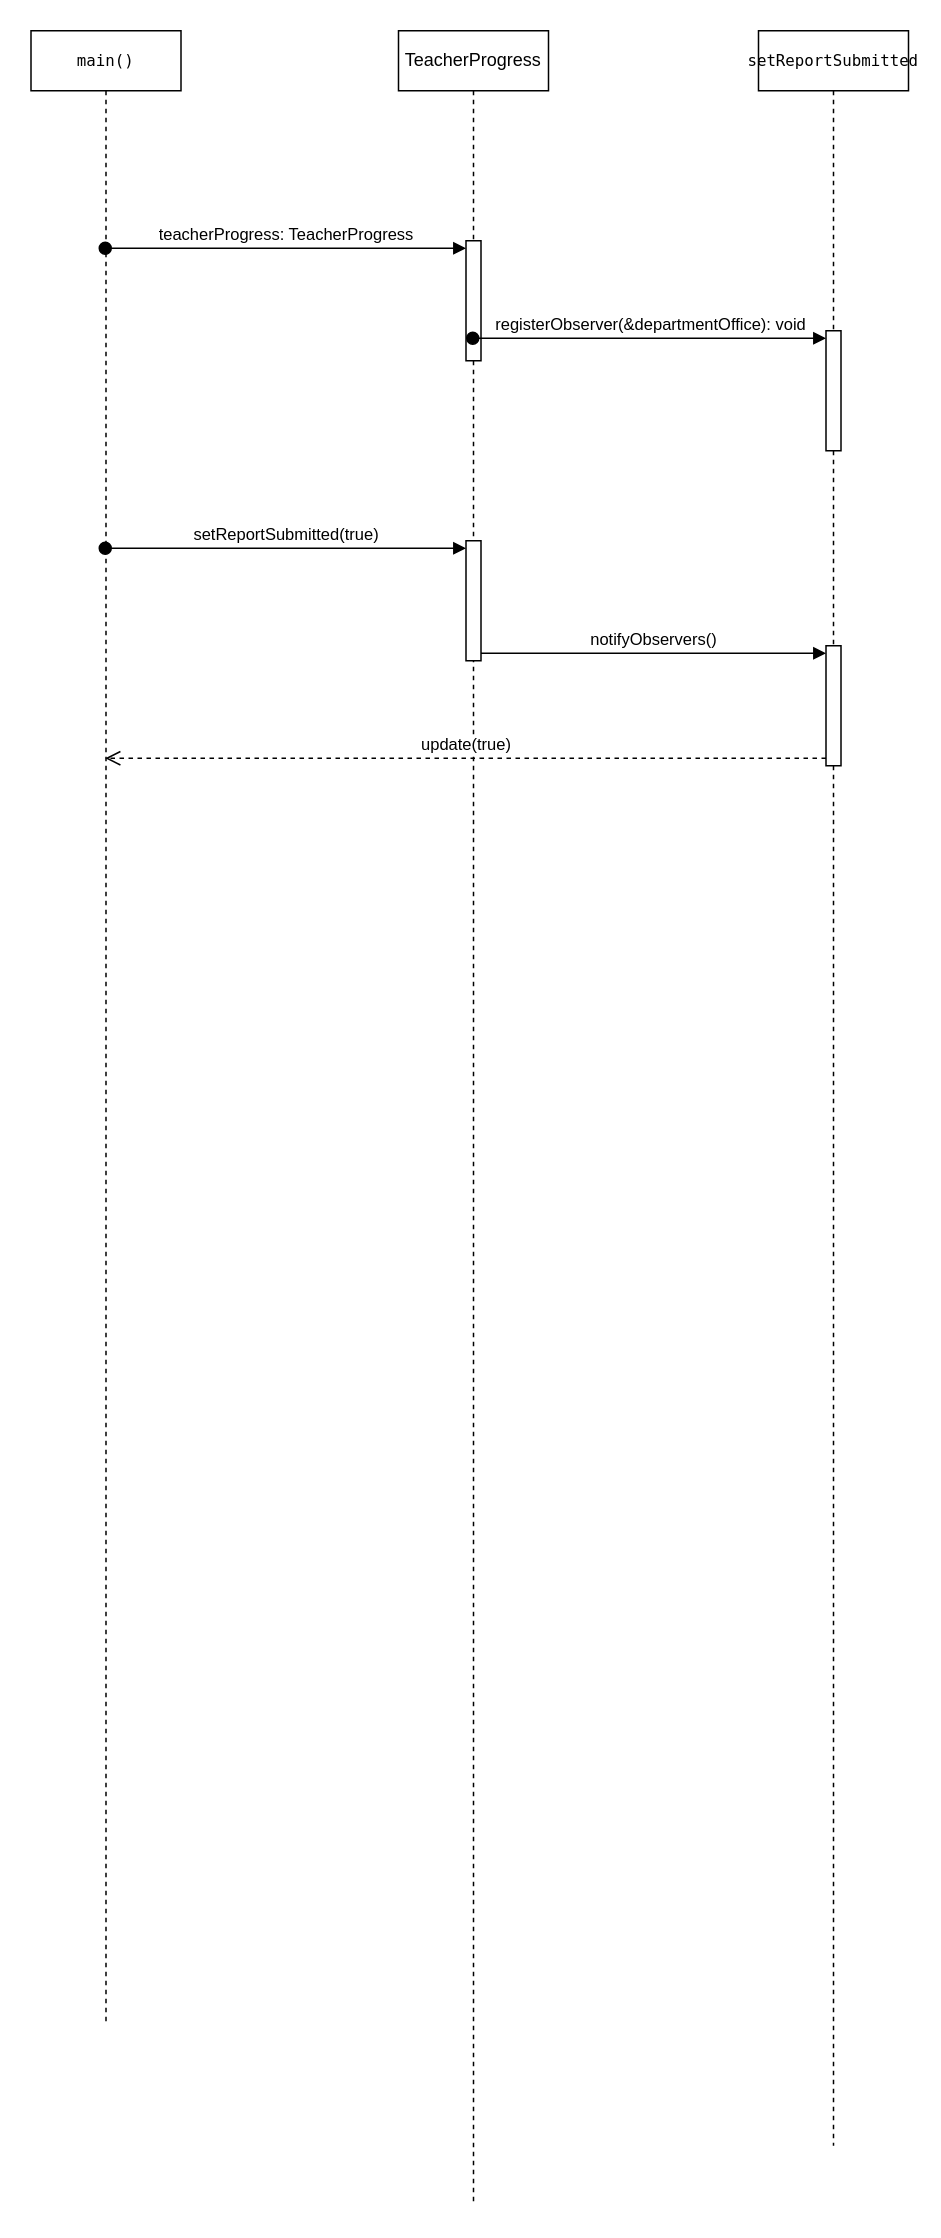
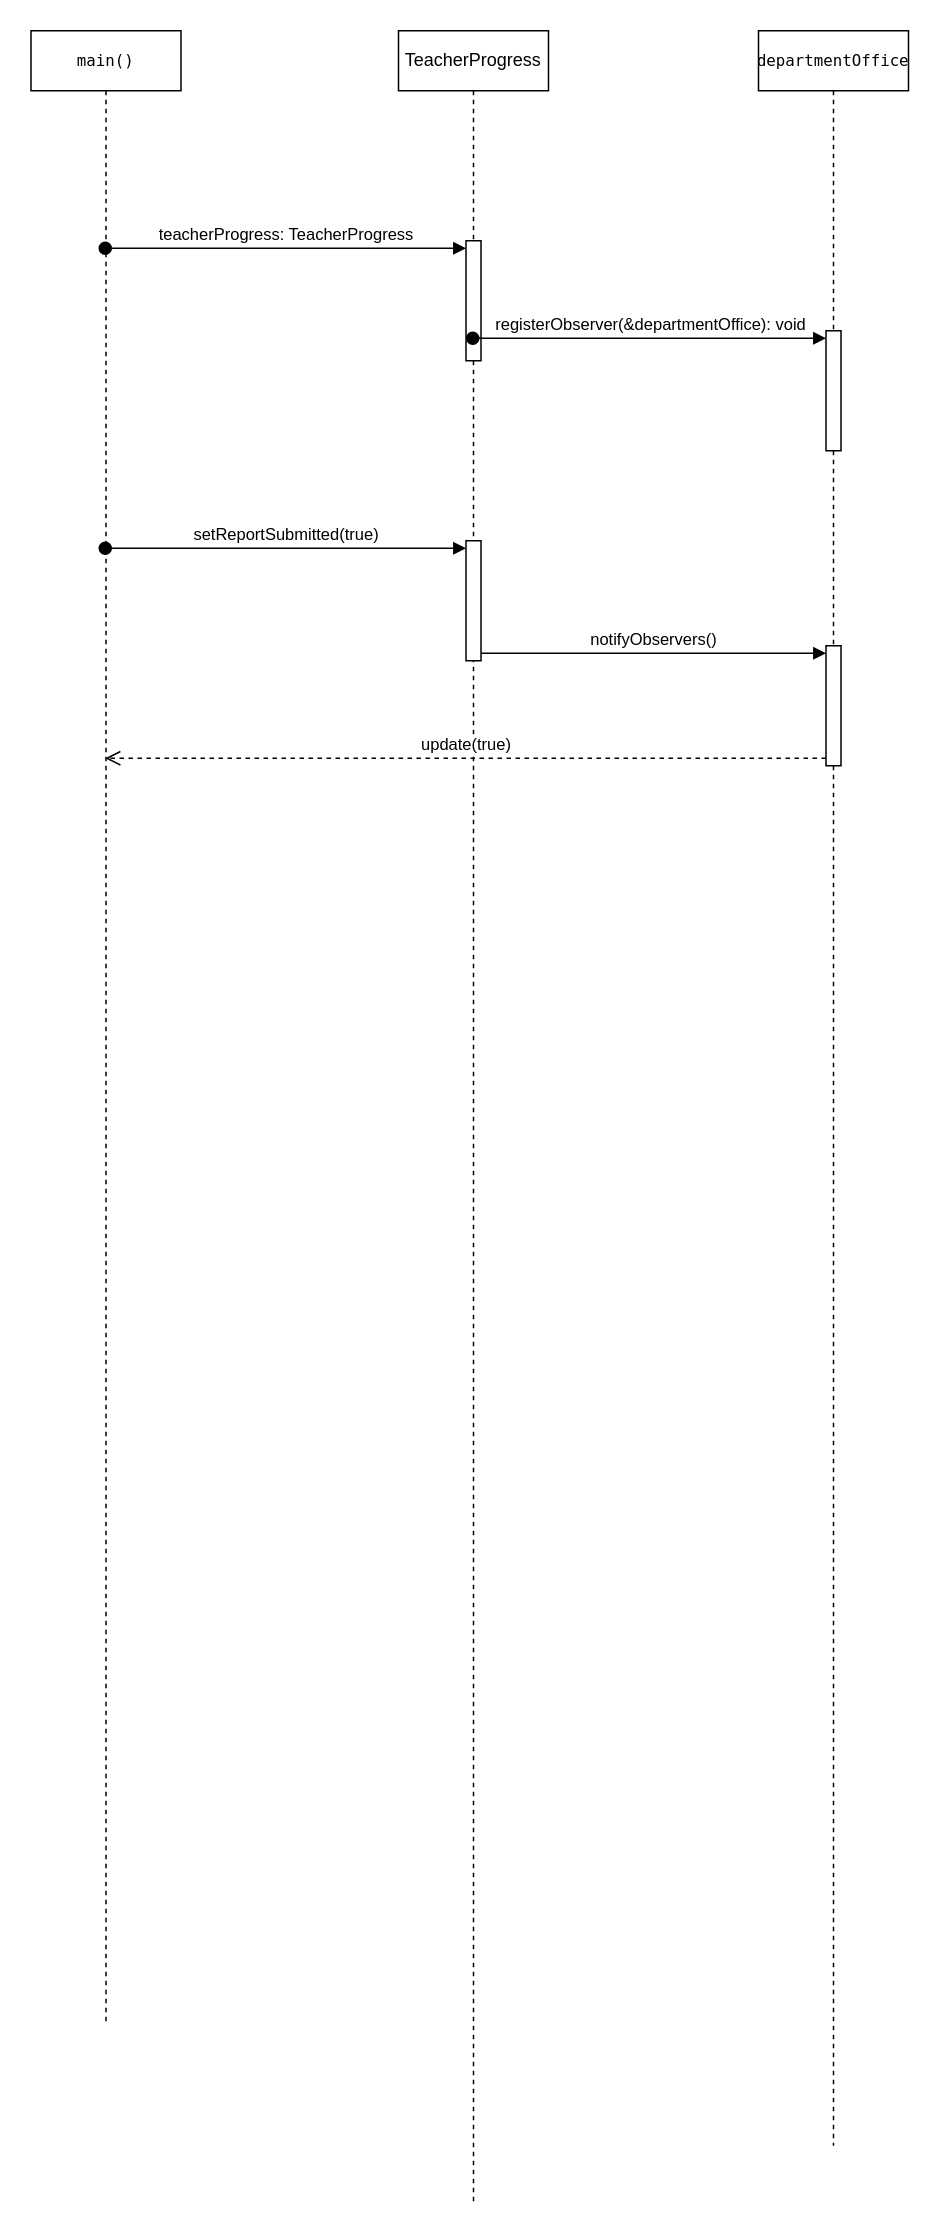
node "setReportSubmitted": label "setReportSubmitted" -> "departmentOffice"
